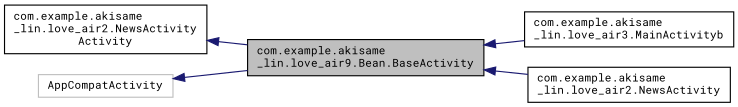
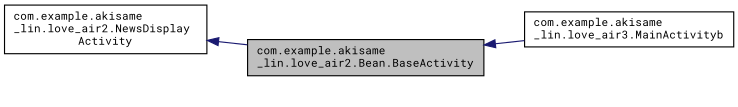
node "com.example.akisame _lin.love_air2.NewsActivity Activity": label "com.example.akisame _lin.love_air2.NewsActivity Activity" -> "com.example.akisame _lin.love_air2.NewsDisplay Activity"
node "com.example.akisame _lin.love_air9.Bean.BaseActivity": label "com.example.akisame _lin.love_air9.Bean.BaseActivity" -> "com.example.akisame _lin.love_air2.Bean.BaseActivity"
node "com.example.akisame _lin.love_air2.NewsActivity": removed
node "AppCompatActivity": removed
